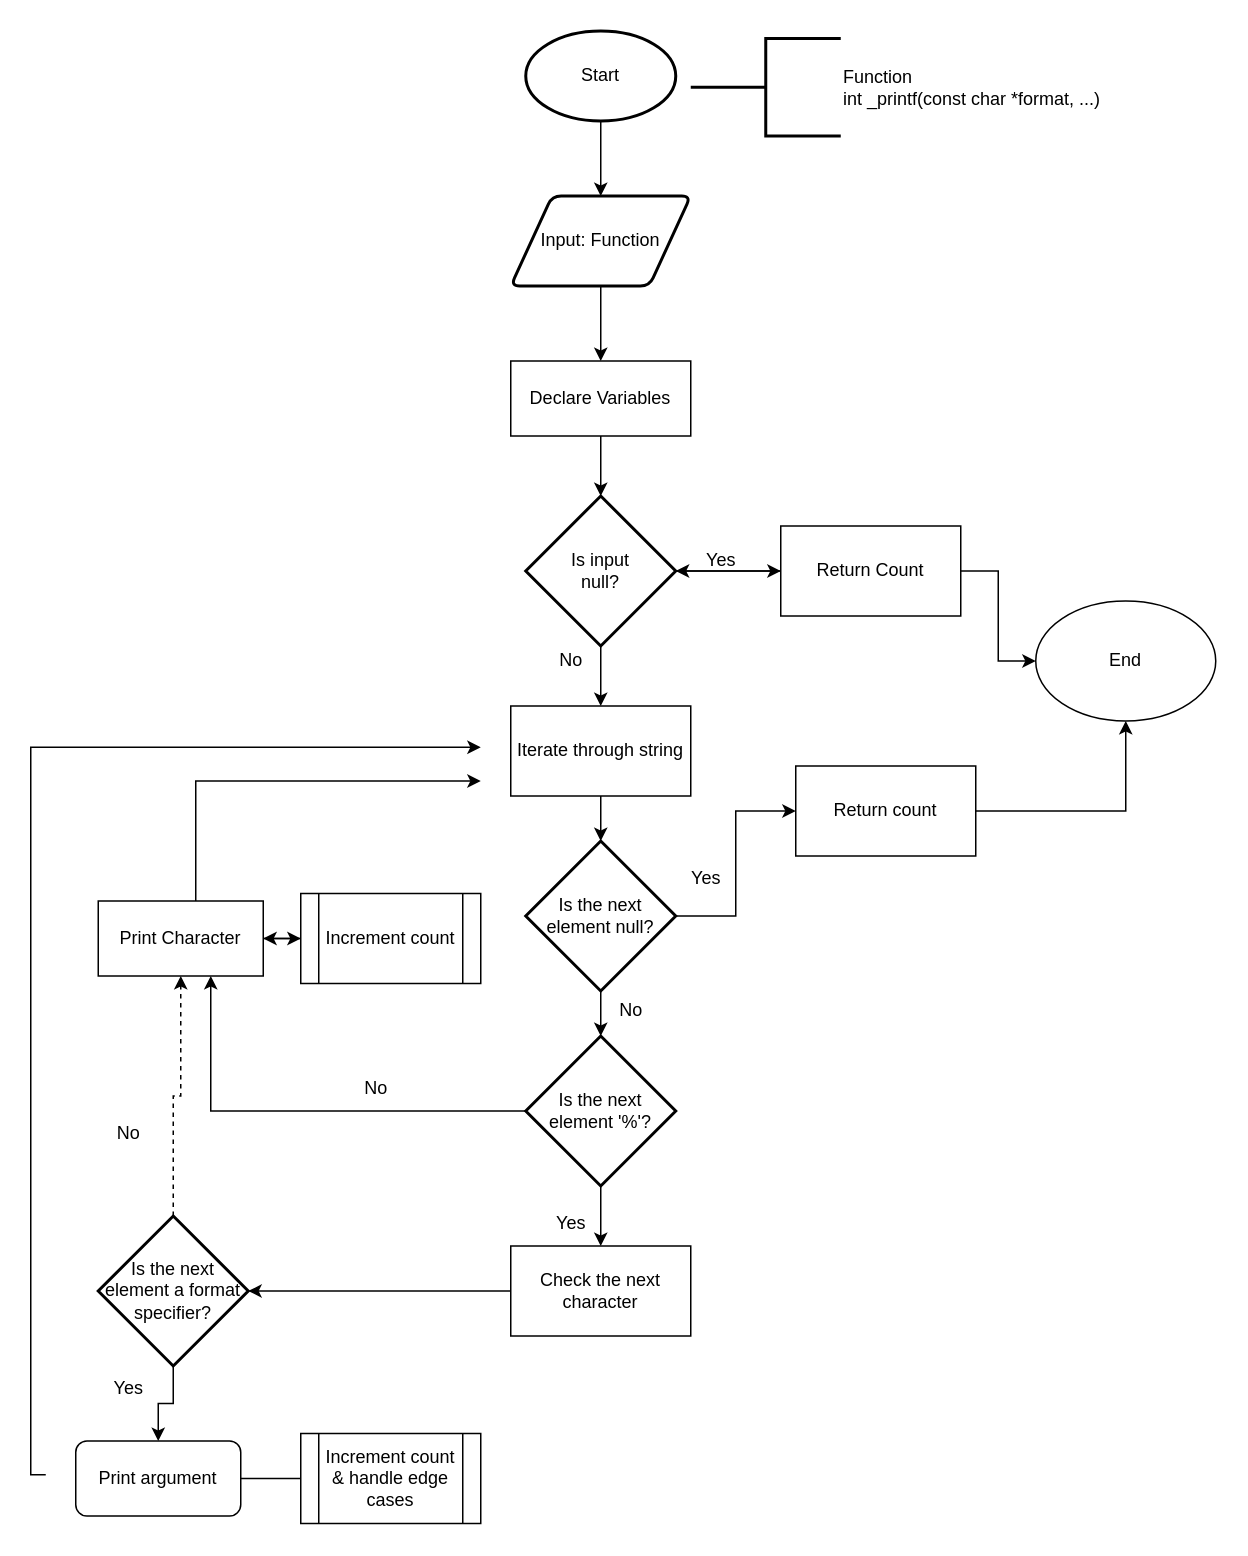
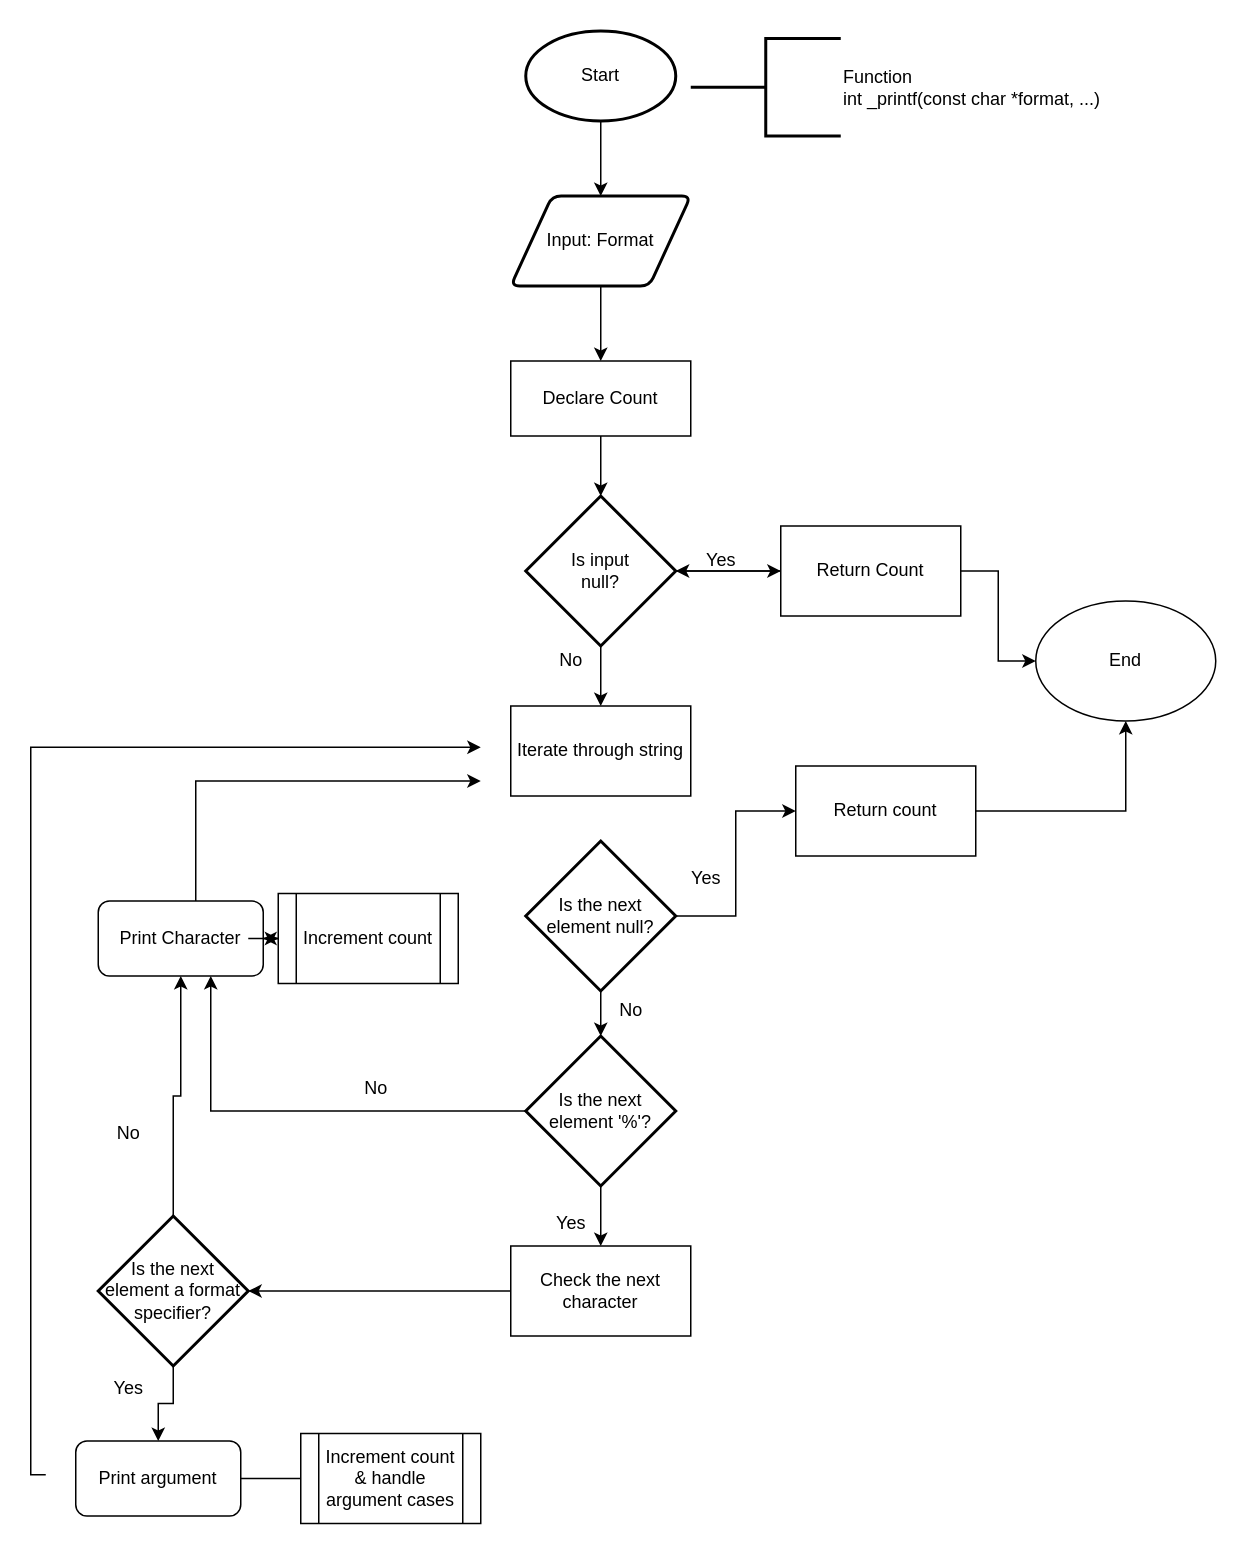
node "Input: Function": label "Input: Function" -> "Input: Format"
node "Declare Variables": label "Declare Variables" -> "Declare Count"
edge "Iterate through string" -> "Is the next element null?": removed
node "Print Character": shape rectangle -> rounded rectangle
node "Increment count": moved (391, 938) -> (368, 938)
edge "Is the next element a format specifier?" -> "Print Character": style dashed -> solid
node "Increment count & handle edge cases": label "Increment count & handle edge cases" -> "Increment count & handle argument cases"
